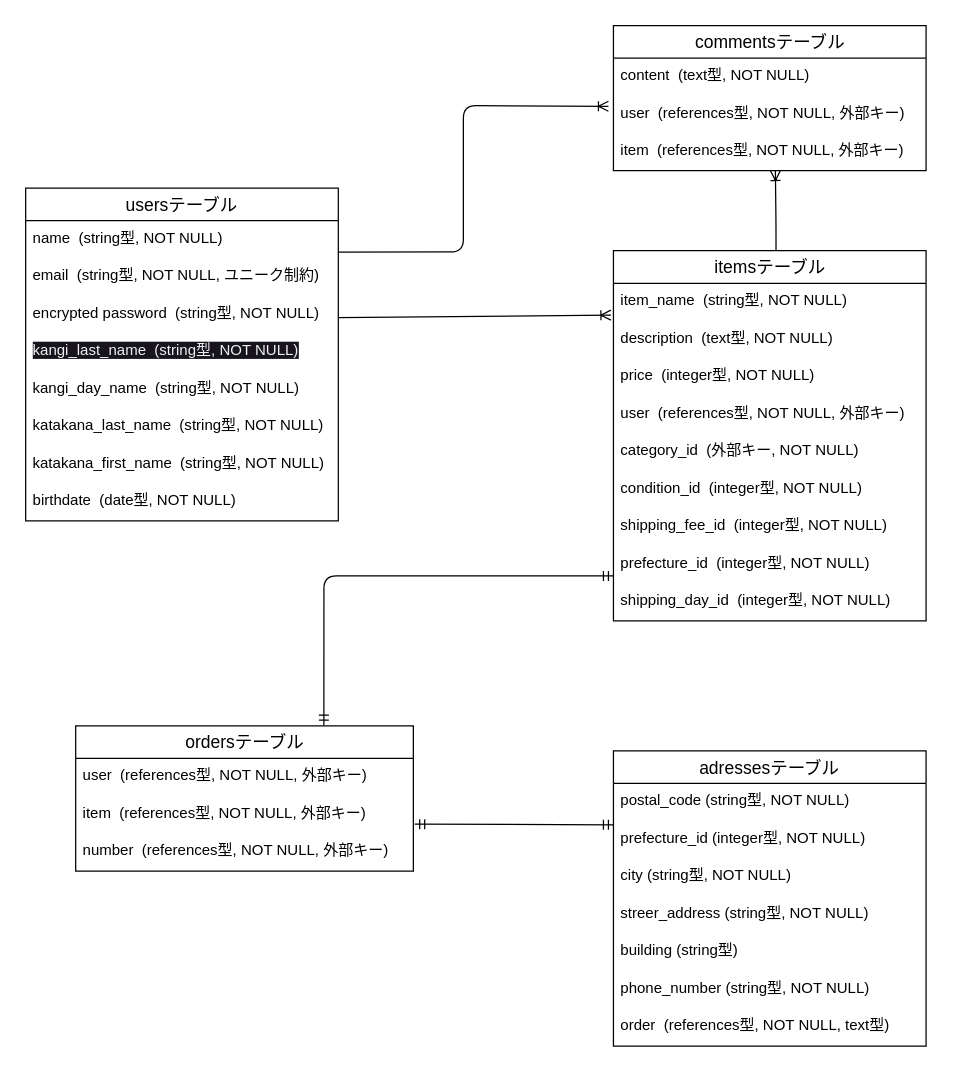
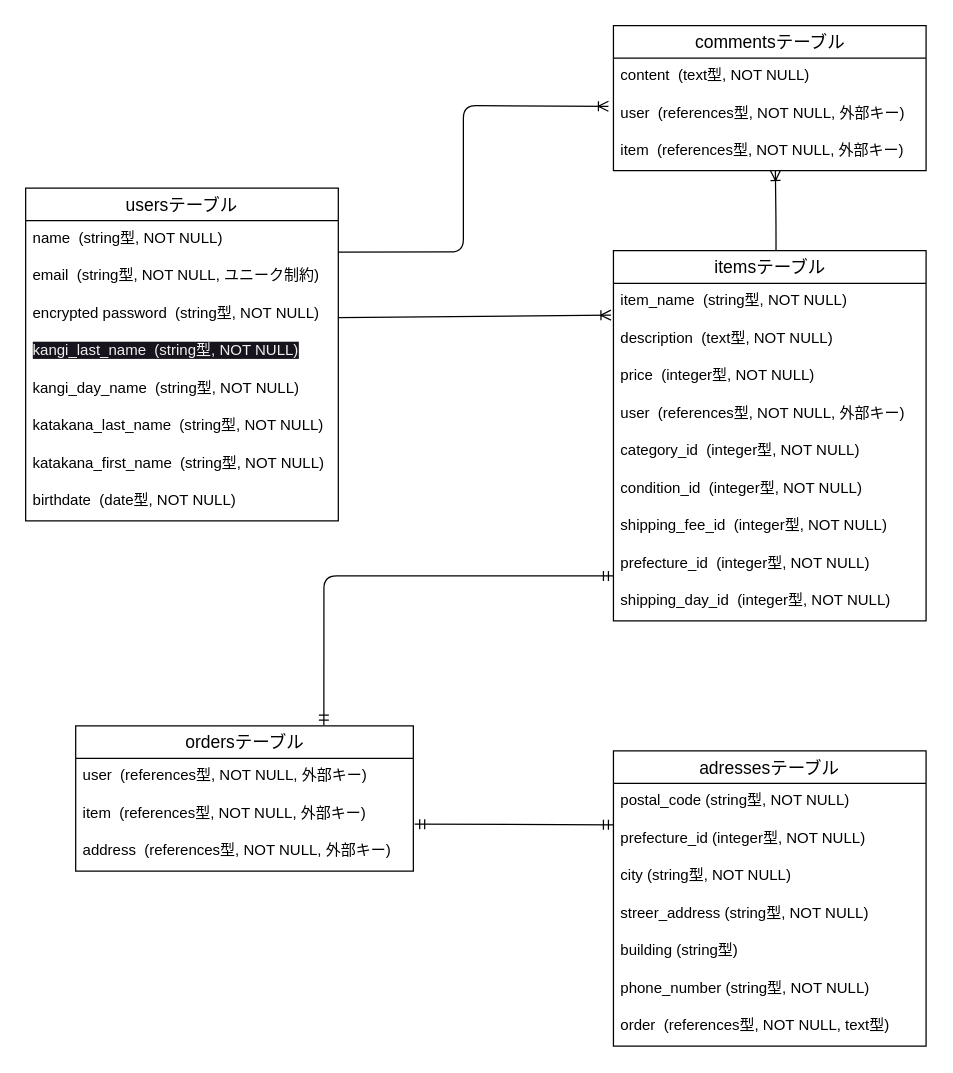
node "category_id (外部キー, NOT NULL)": label "category_id (外部キー, NOT NULL)" -> "category_id (integer型, NOT NULL)"
node "number (references型, NOT NULL, 外部キー)": label "number (references型, NOT NULL, 外部キー)" -> "address (references型, NOT NULL, 外部キー)"
